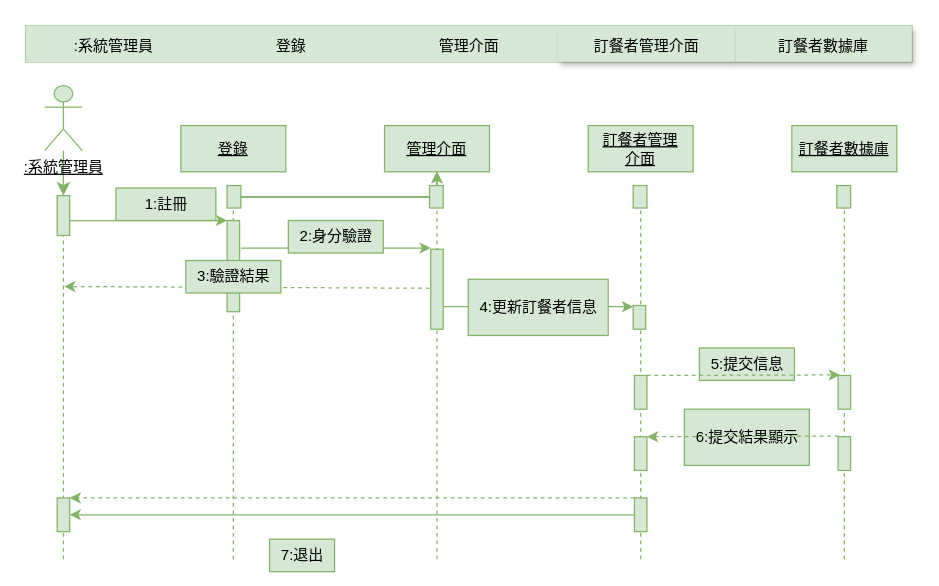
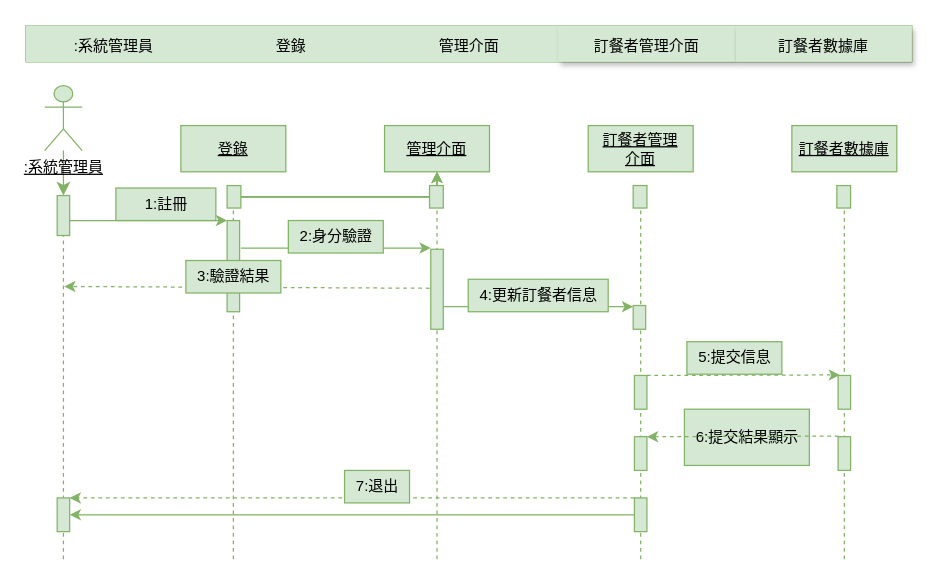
node "4:更新訂餐者信息": size 140x56 -> 140x33
node "5:提交信息": moved (747, 364) -> (734, 358)
node "7:退出": moved (302, 556) -> (377, 487)
